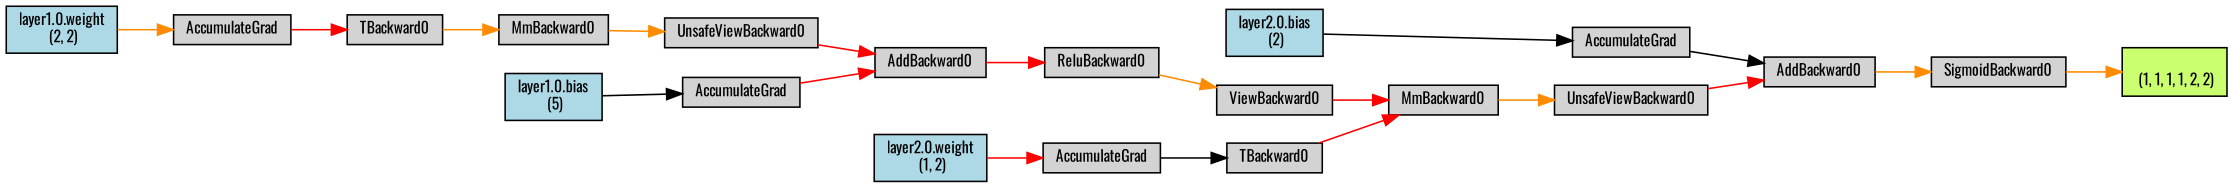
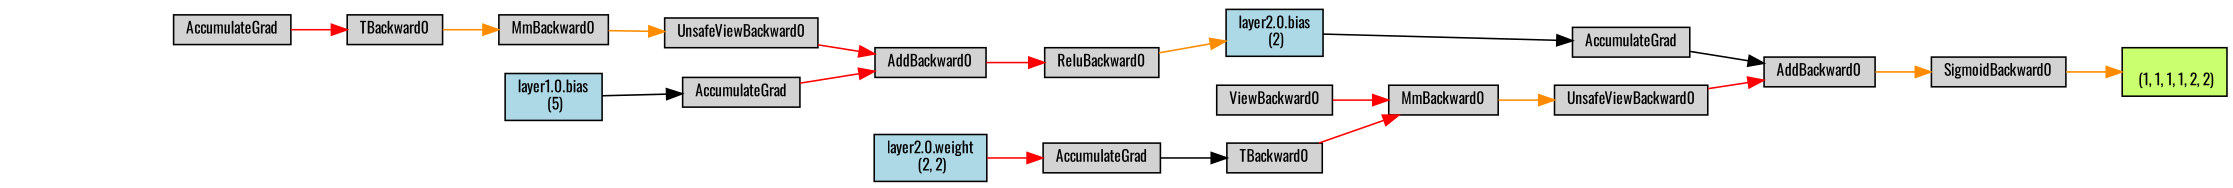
node "layer1.0.weight (2, 2)": removed
edge "ReluBackward0" -> "ViewBackward0": now "ReluBackward0" -> "layer2.0.bias (2)"
node "layer2.0.weight (1, 2)": label "layer2.0.weight (1, 2)" -> "layer2.0.weight (2, 2)"
